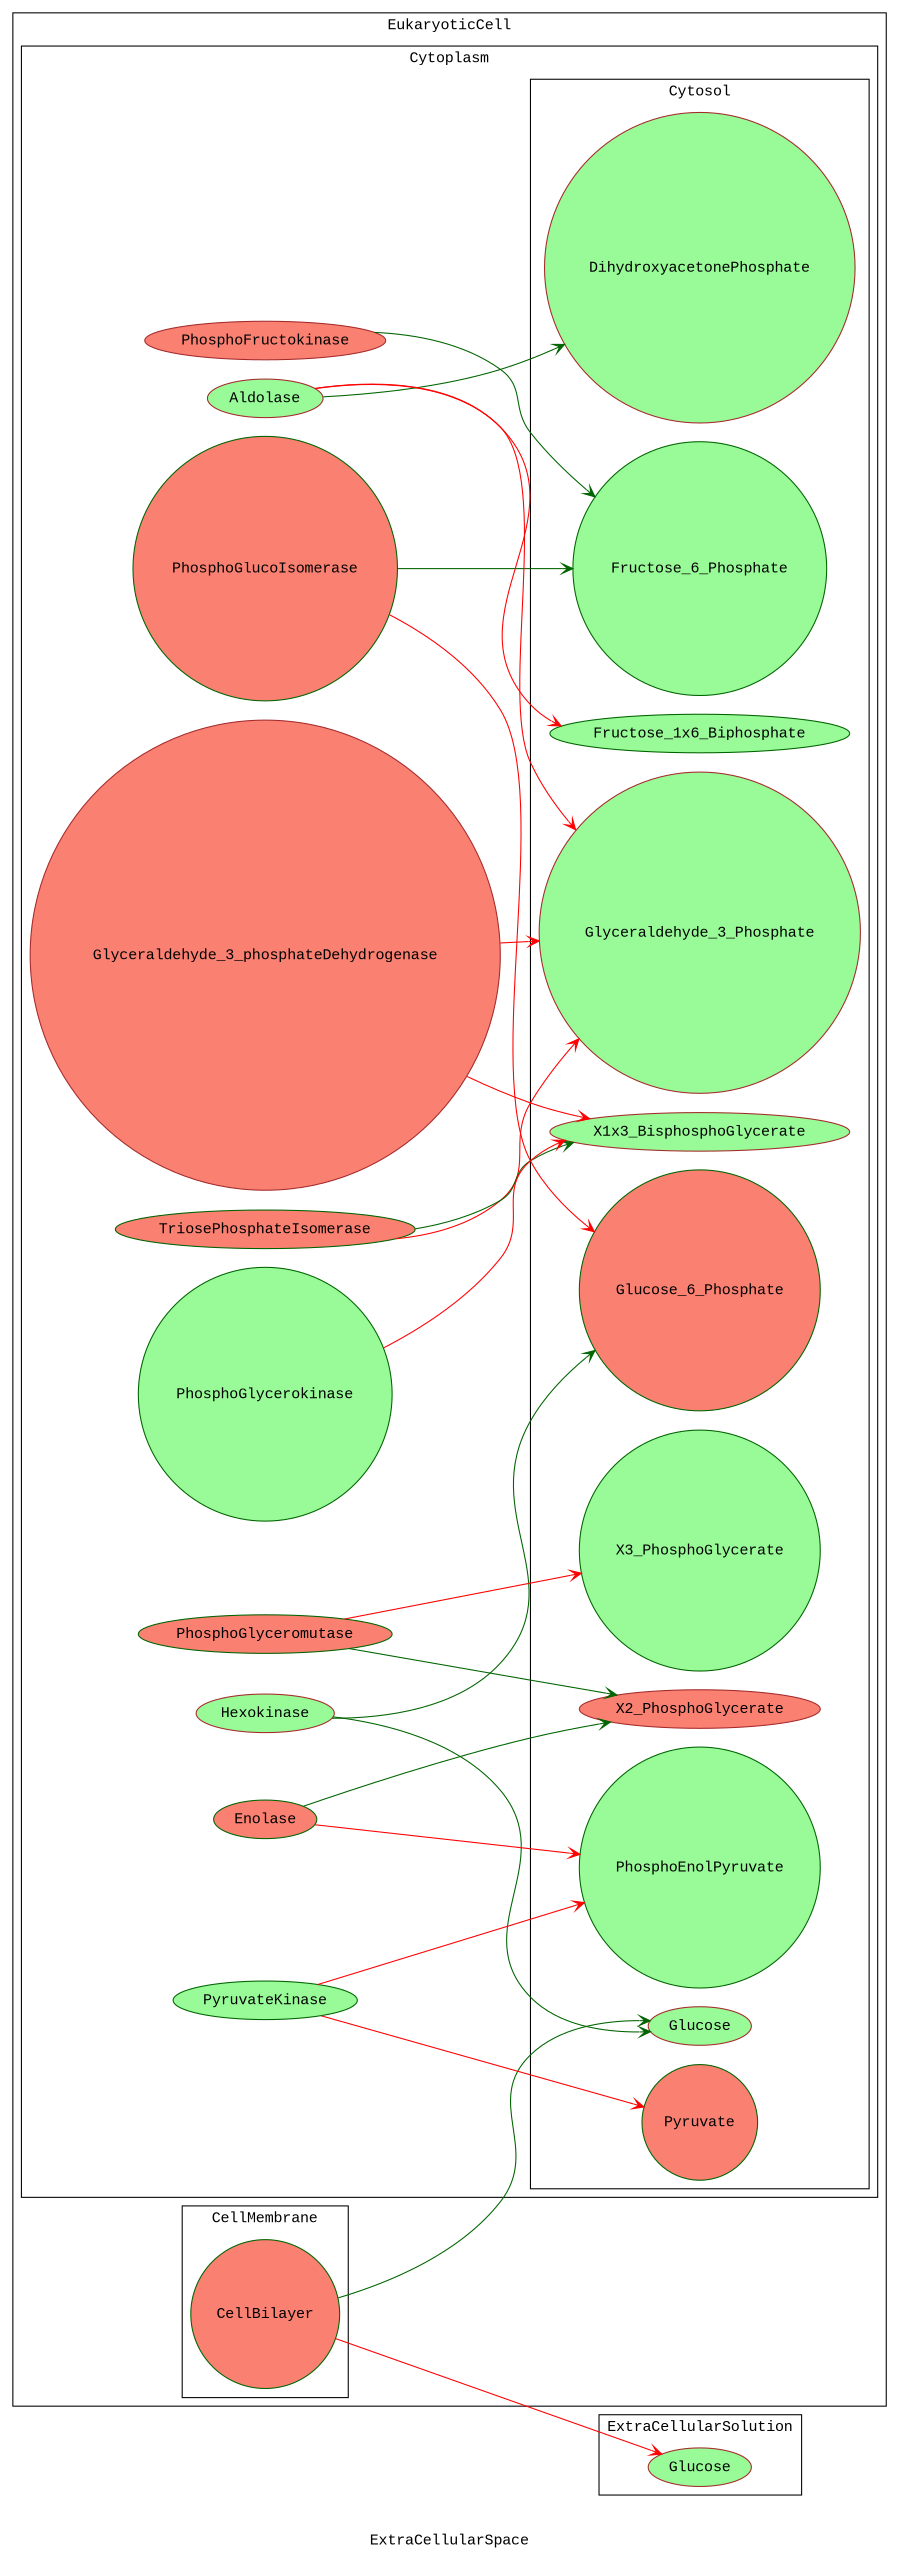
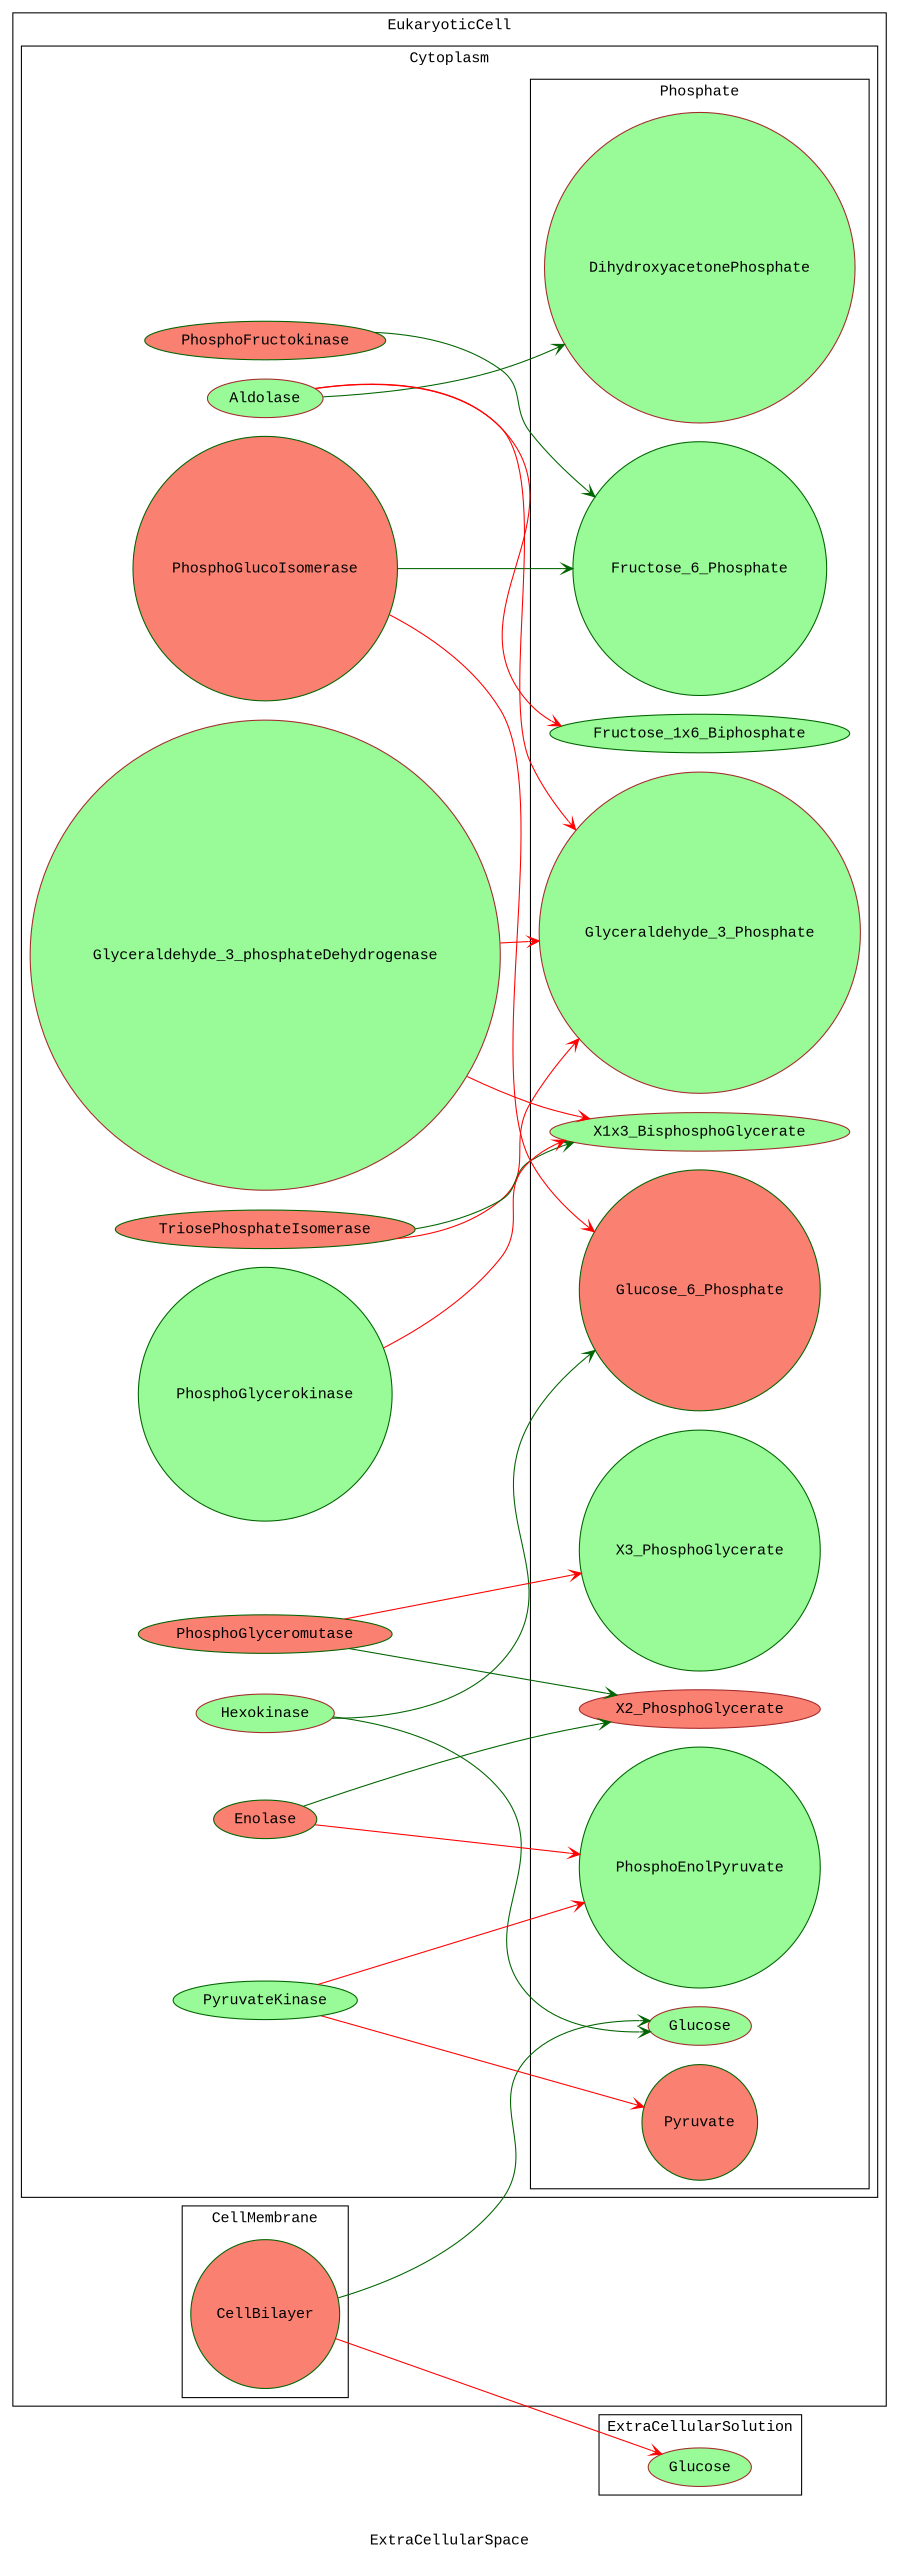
cluster "Cytosol": label "Cytosol" -> "Phosphate"
node "PhosphoFructokinase": color brown -> darkgreen
node "Glyceraldehyde_3_phosphateDehydrogenase": fillcolor salmon -> palegreen
